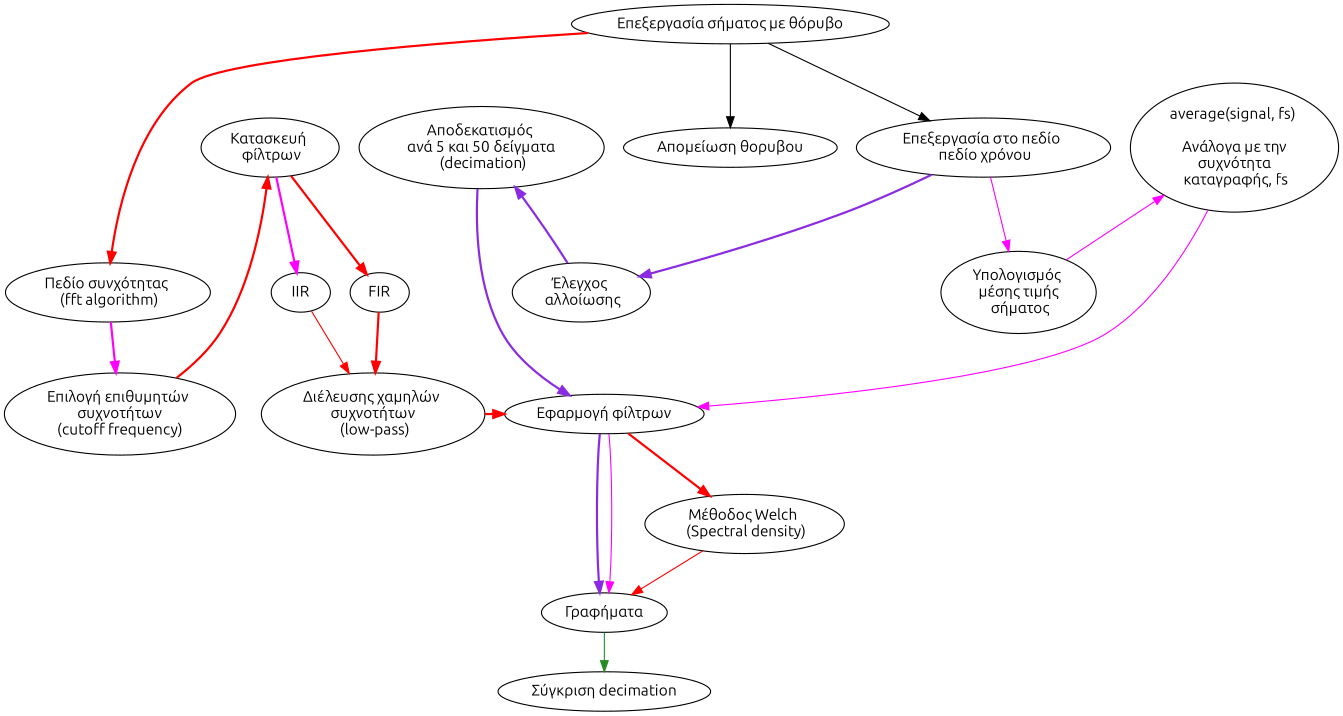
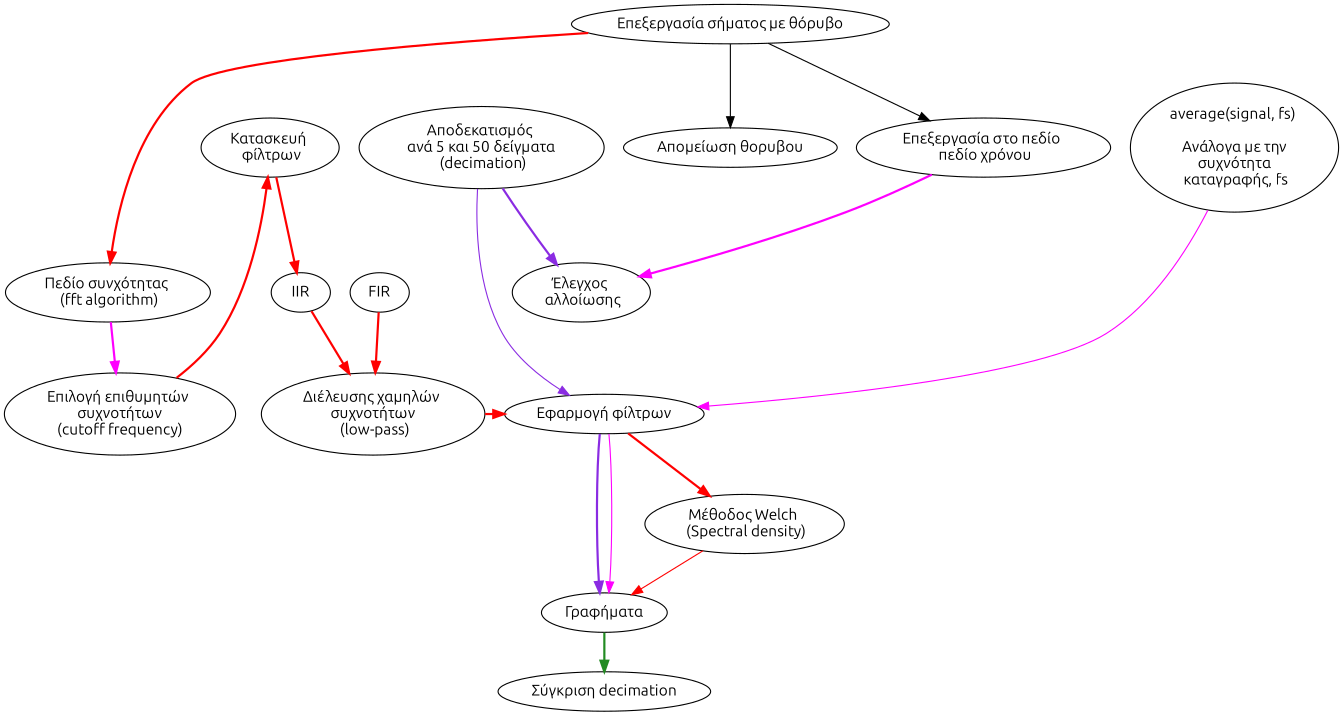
edge "Κατασκευή φίλτρων" -> "IIR": color magenta -> red
edge "Κατασκευή φίλτρων" -> "FIR": removed
edge "Έλεγχος αλλοίωσης" -> "Αποδεκατισμός ανά 5 και 50 δείγματα (decimation)": reversed
edge "Επεξεργασία στο πεδίο πεδίο χρόνου" -> "Έλεγχος αλλοίωσης": color blueviolet -> magenta
node "Υπολογισμός μέσης τιμής σήματος": removed
edge "Αποδεκατισμός ανά 5 και 50 δείγματα (decimation)" -> "Εφαρμογή φίλτρων": style bold -> solid
edge "IIR" -> "Διέλευσης χαμηλών συχνοτήτων (low-pass)": style solid -> bold
edge "Γραφήματα" -> "Σύγκριση decimation": style solid -> bold
